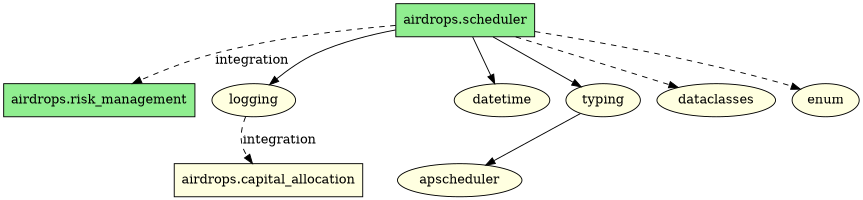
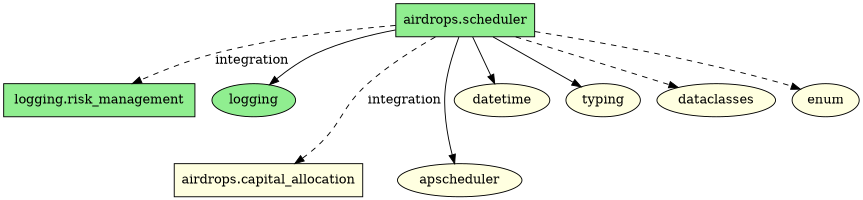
node "airdrops.risk_management": label "airdrops.risk_management" -> "logging.risk_management"
node "logging": fillcolor lightyellow -> lightgreen
edge "logging" -> "airdrops.capital_allocation": now "airdrops.scheduler" -> "airdrops.capital_allocation"
edge "typing" -> "apscheduler": now "airdrops.scheduler" -> "apscheduler"
